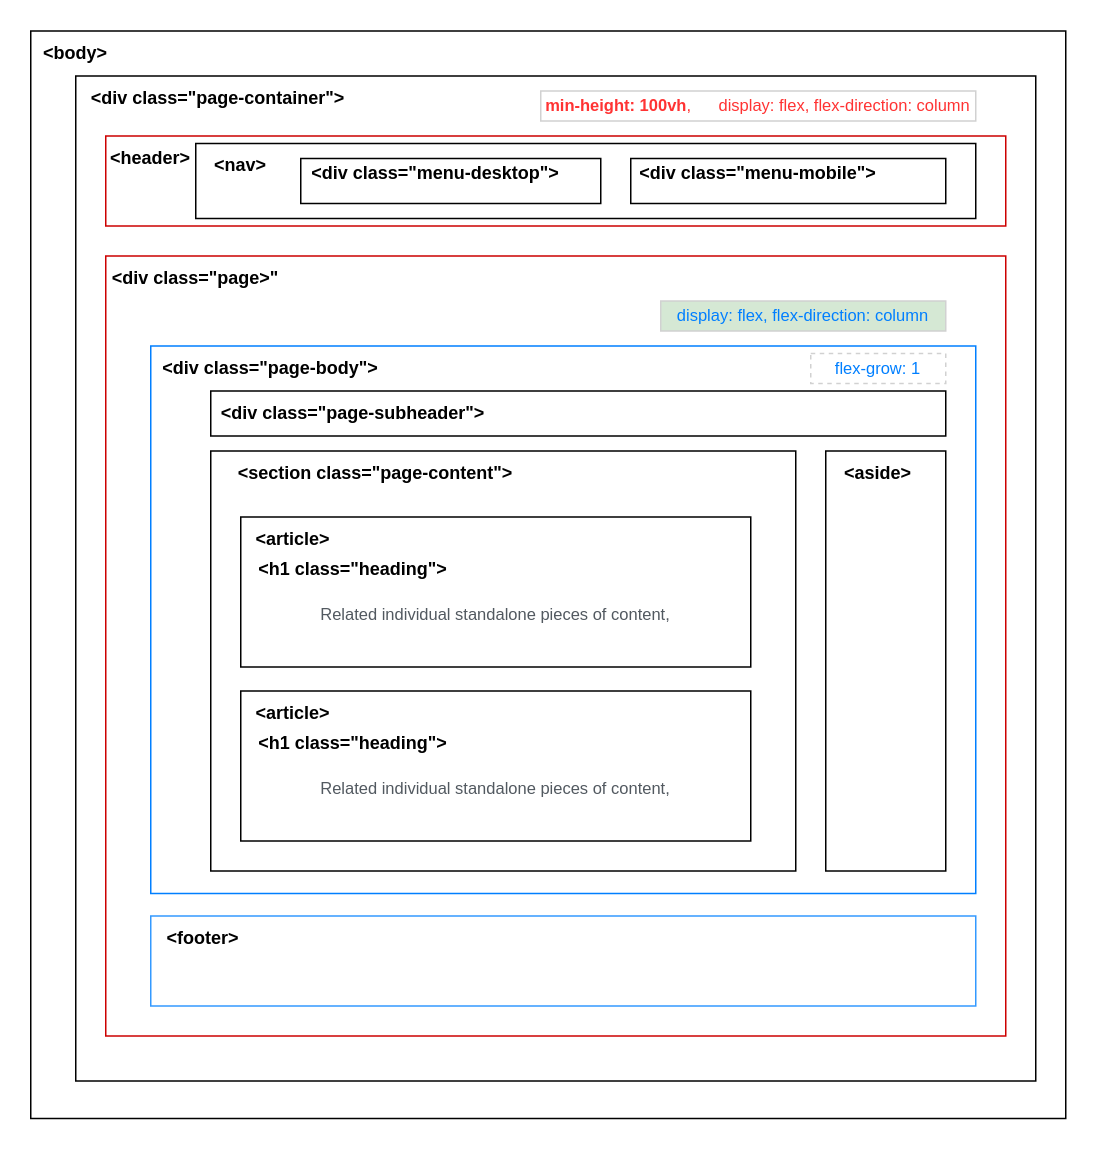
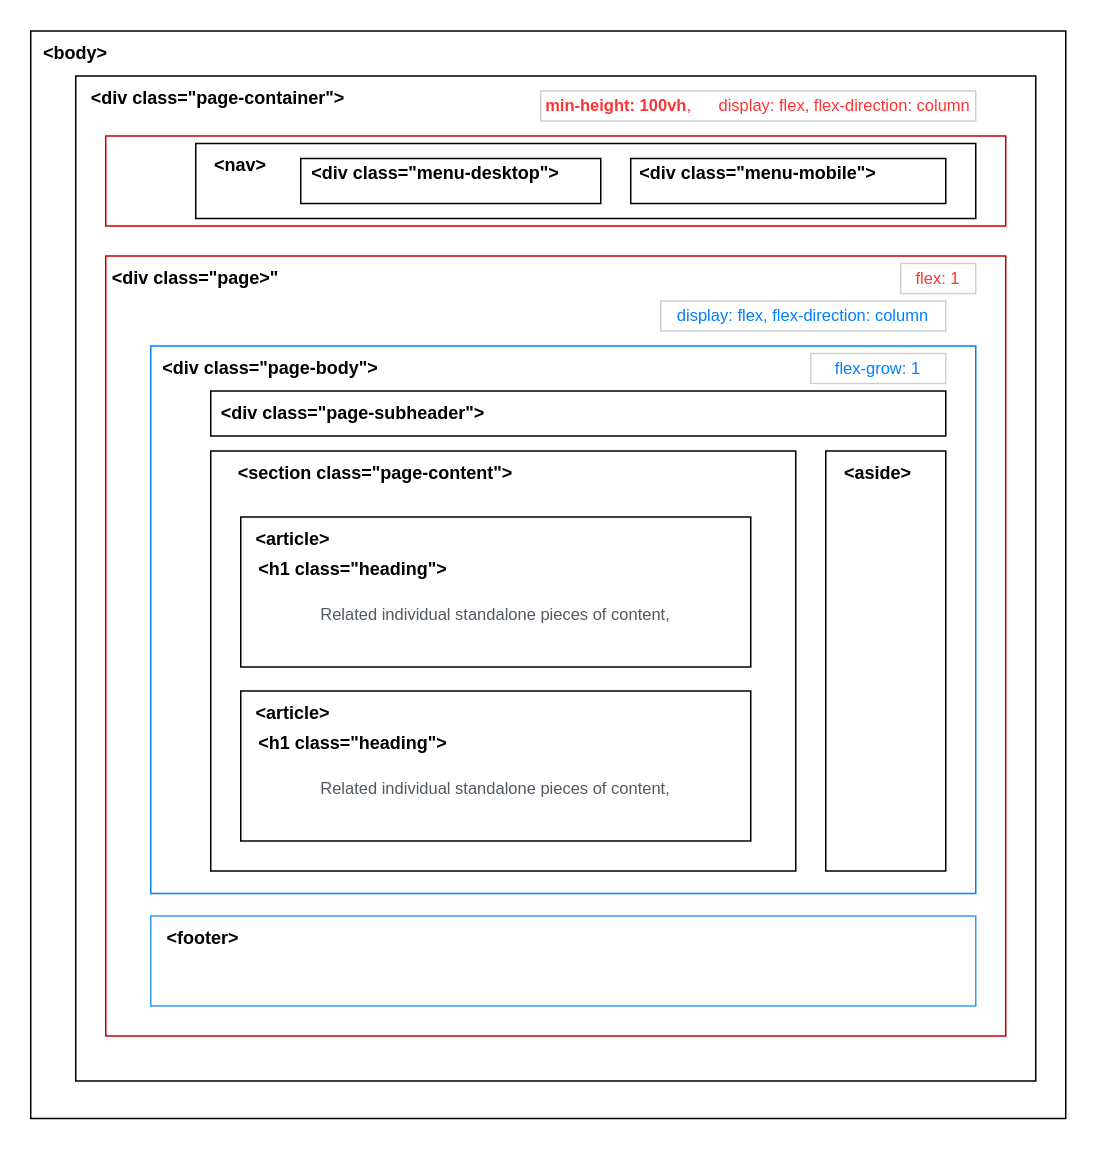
node "<header>": removed
node "flex: 1": added
node "display: flex, flex-direction: column": fillcolor #d5e8d4 -> #ffffff
node "flex-grow: 1": style dashed -> solid
